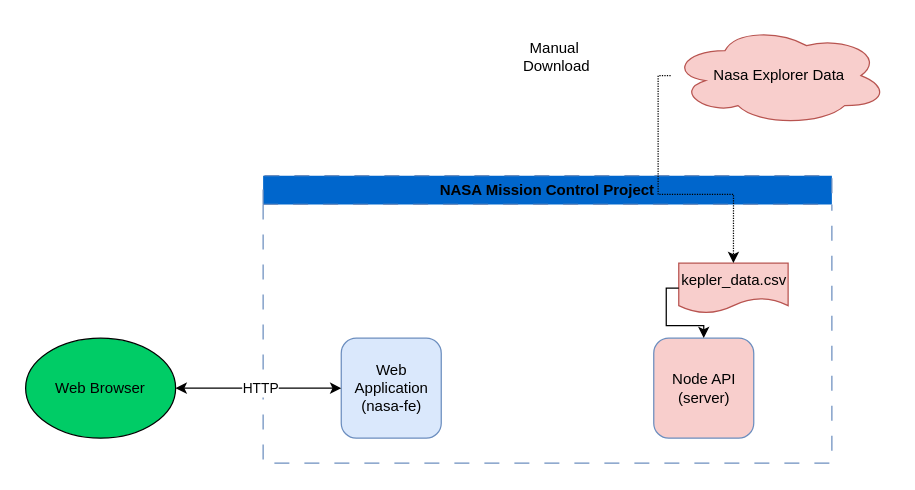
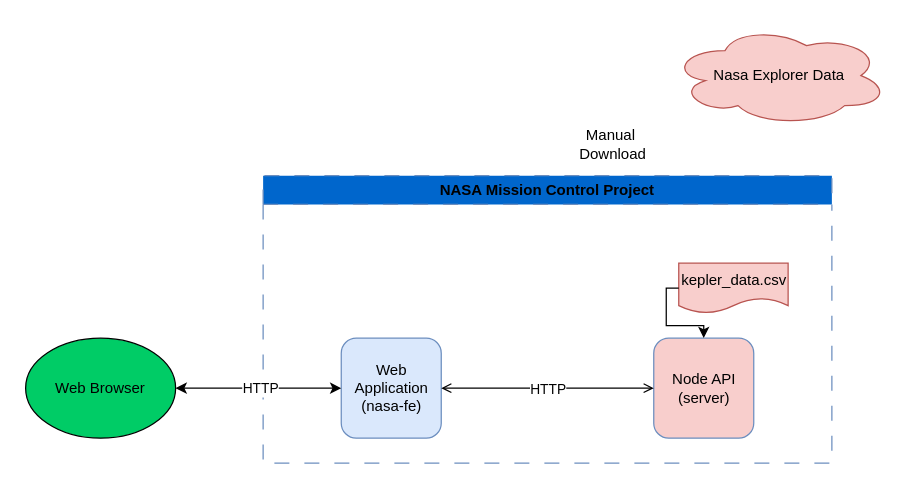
node "Manual Download": moved (557, 57) -> (613, 144)
edge "Nasa Explorer Data" -> "kepler_data.csv": removed
edge "Web Application (nasa-fe)" -- "Node API (server)": added, label "HTTP"
